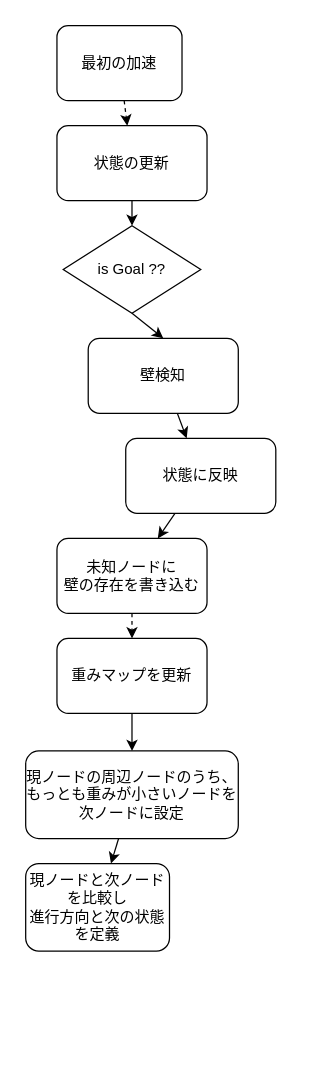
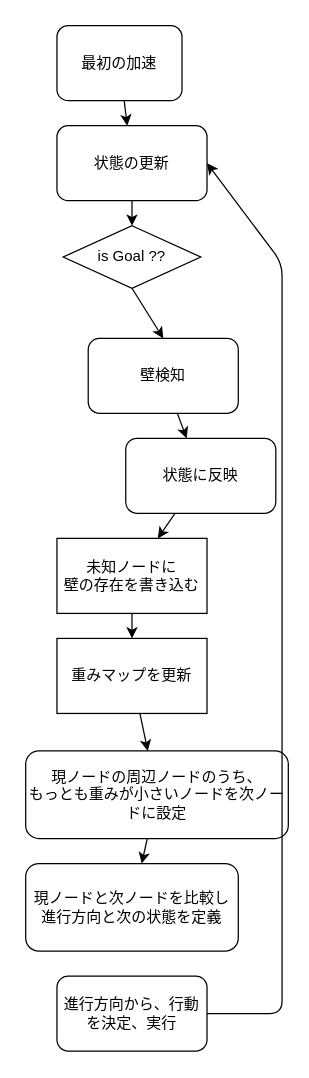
edge "最初の加速" -> "状態の更新": style dashed -> solid
node "is Goal ??": size 138x88 -> 138x63
node "未知ノードに 壁の存在を書き込む": shape rounded rectangle -> rectangle
edge "進行方向から、行動を決定、実行" -> "状態の更新": added
edge "未知ノードに 壁の存在を書き込む" -> "重みマップを更新": style dashed -> solid
node "重みマップを更新": shape rounded rectangle -> rectangle
node "現ノードの周辺ノードのうち、 もっとも重みが小さいノードを次ノードに設定": size 213x88 -> 263x88
node "現ノードと次ノードを比較し 進行方向と次の状態を定義": size 144x88 -> 213x88
node "進行方向から、行動を決定、実行": added
